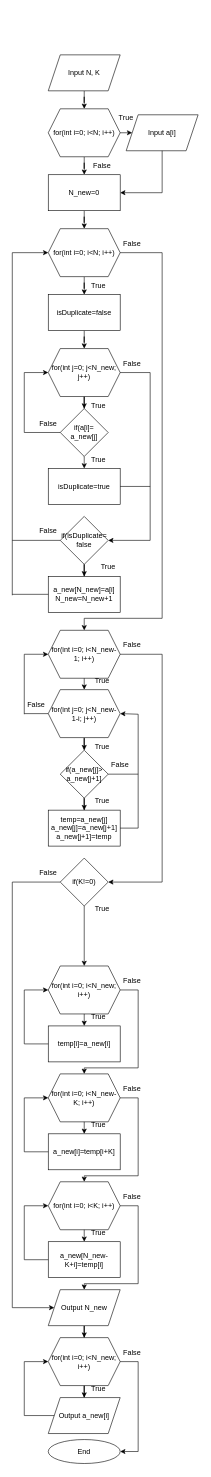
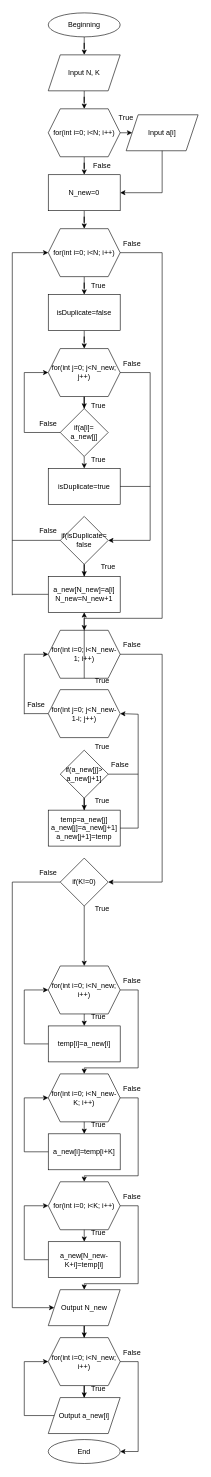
node "Beginning": added
edge "Beginning" -> "Input N, K": added
edge "for(int i=0; i<N_new-1; i++)" -> "for(int j=0; j<N_new-1-i; j++)": now "for(int i=0; i<N_new-1; i++)" -> "a_new[N_new]=a[i] N_new=N_new+1"
edge "for(int j=0; j<N_new-1-i; j++)" -> "if(a_new[j]> a_new[j+1]": removed
